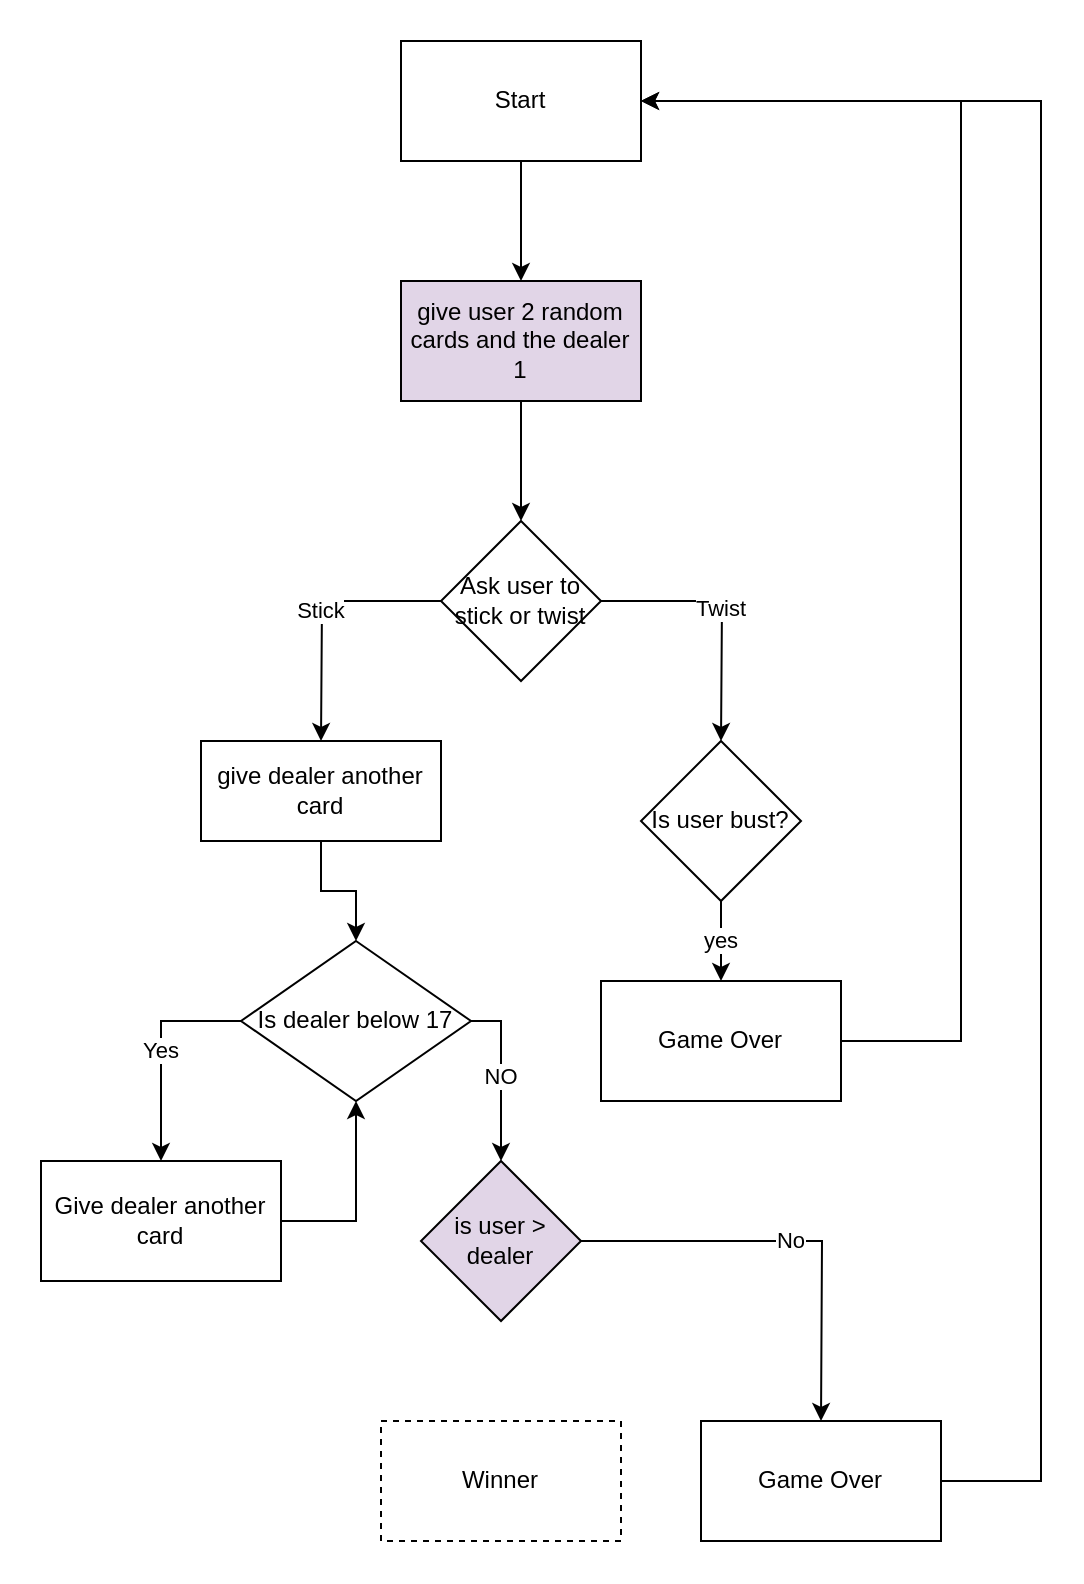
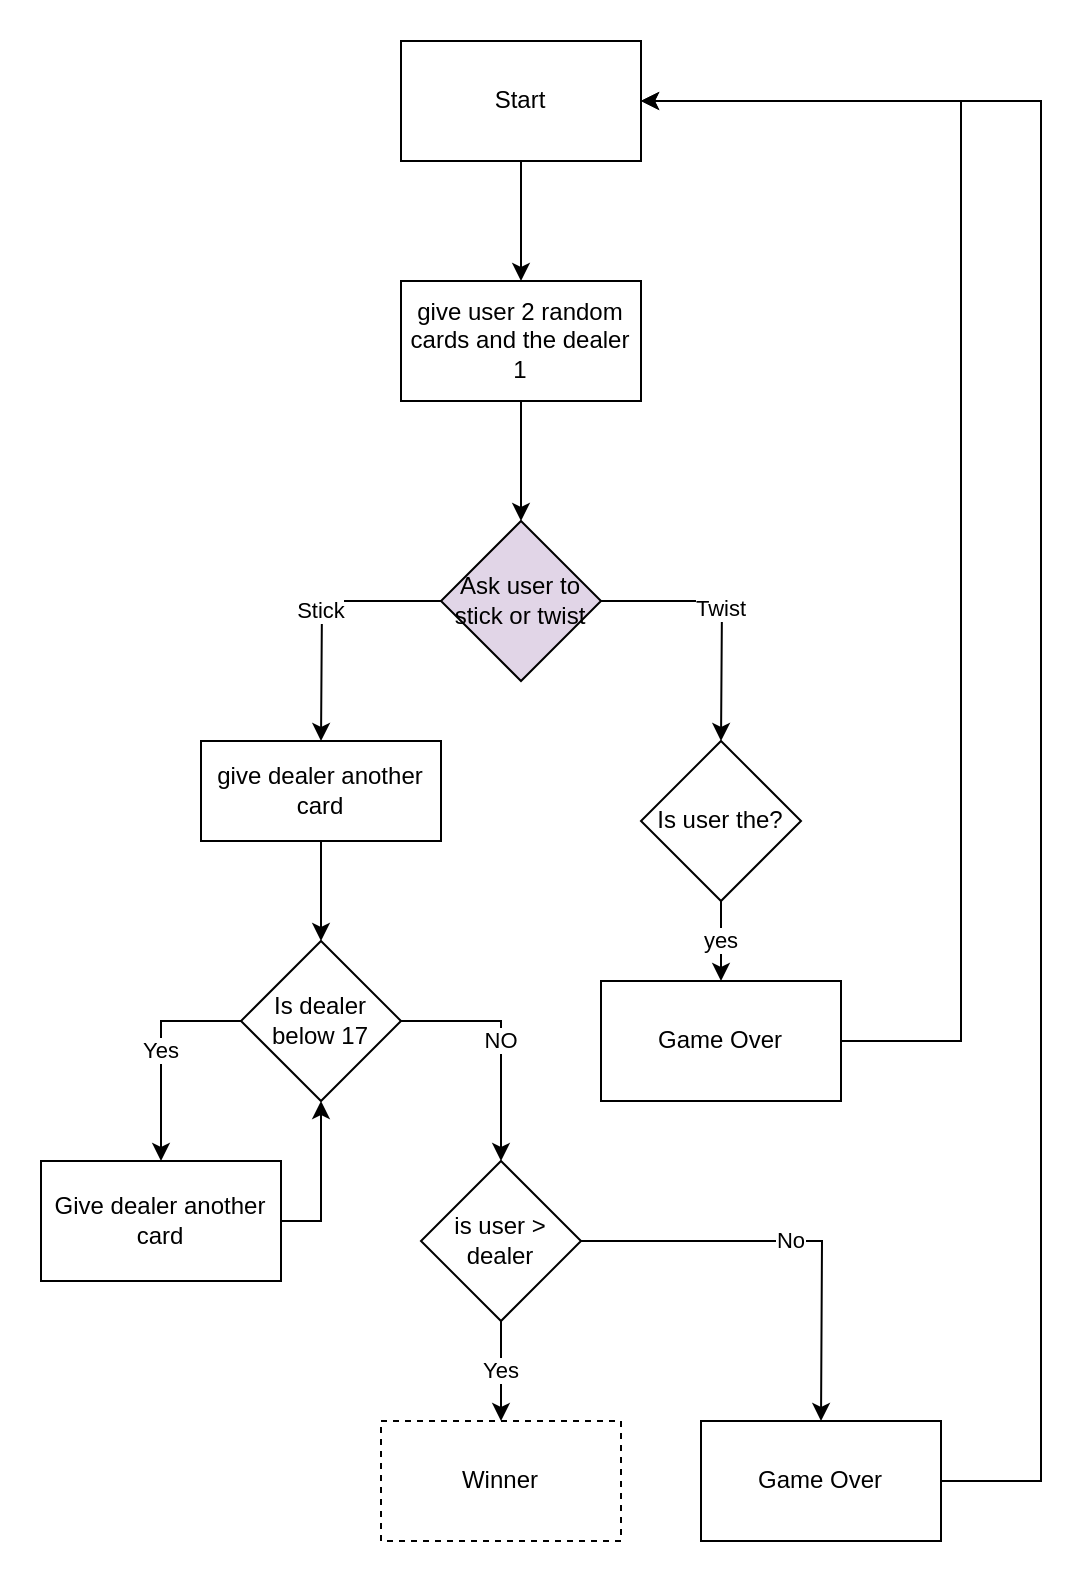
node "give user 2 random cards and the dealer 1": fillcolor #e1d5e7 -> #ffffff
node "Ask user to stick or twist": fillcolor #ffffff -> #e1d5e7
node "Is user bust?": label "Is user bust?" -> "Is user the?"
node "Is dealer below 17": size 230x160 -> 160x160
node "is user > dealer": fillcolor #e1d5e7 -> #ffffff
edge "is user > dealer" -> "Winner": added, label "Yes"
